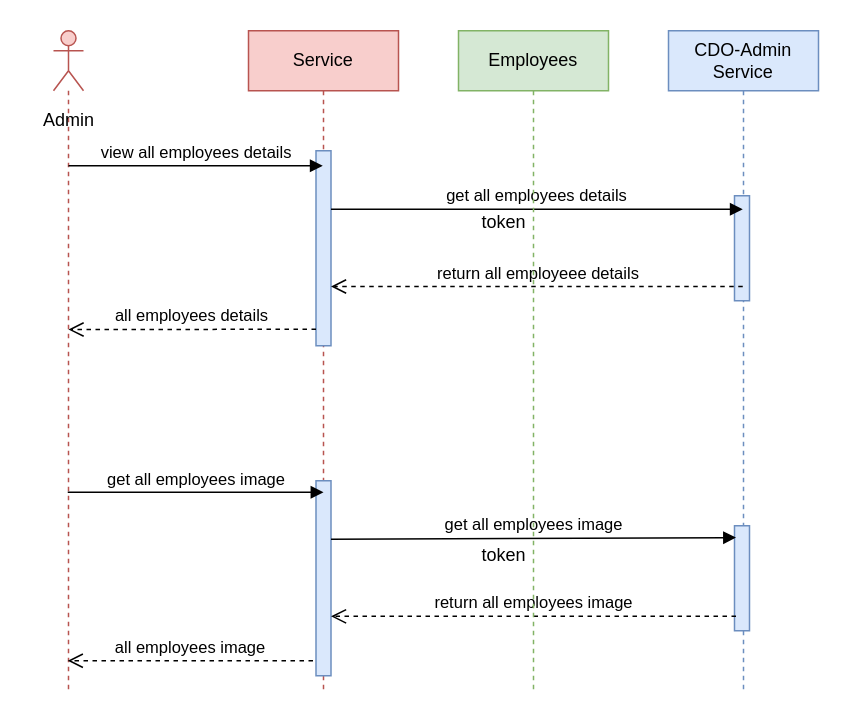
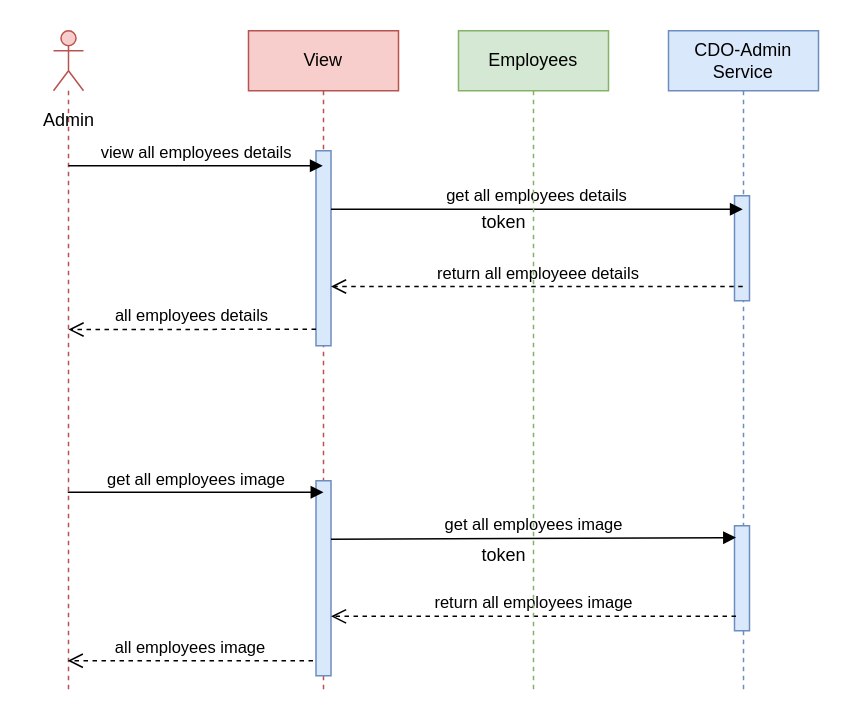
node "Service": label "Service" -> "View"
